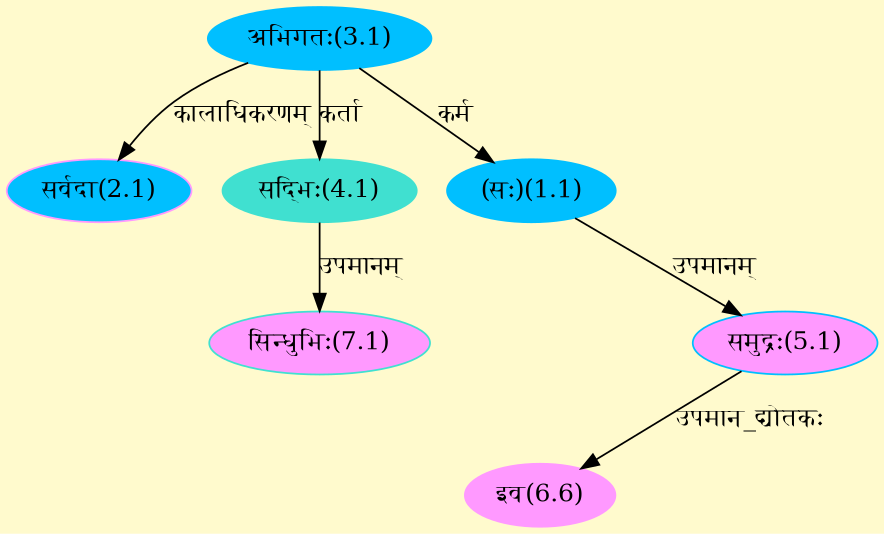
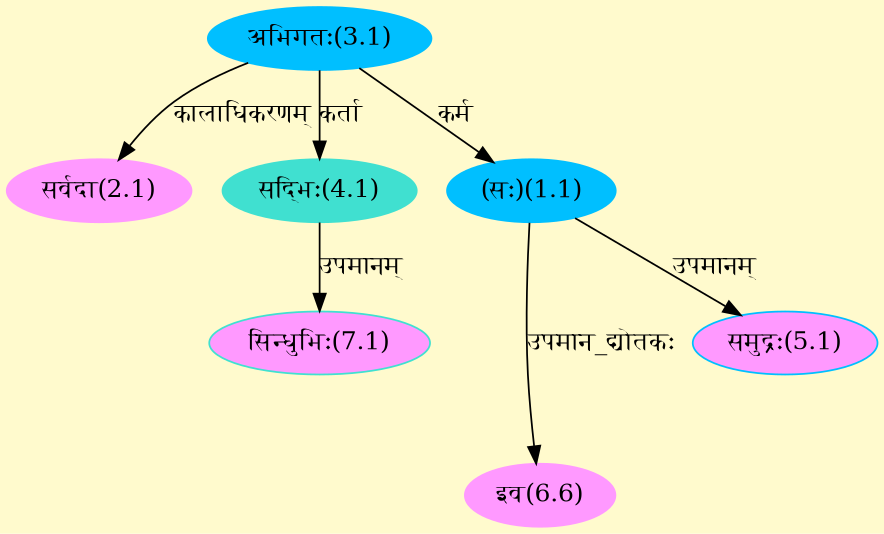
node "सर्वदा(2.1)": fillcolor #00bfff -> #ff99ff
edge "समुद्रः(5.1)" -> "इव(6.6)": now "(सः)(1.1)" -> "इव(6.6)"
